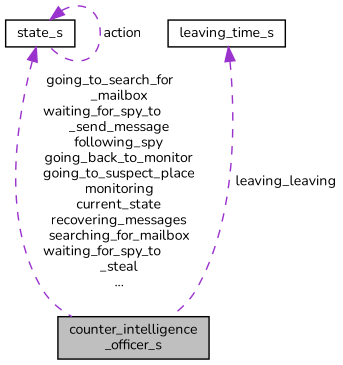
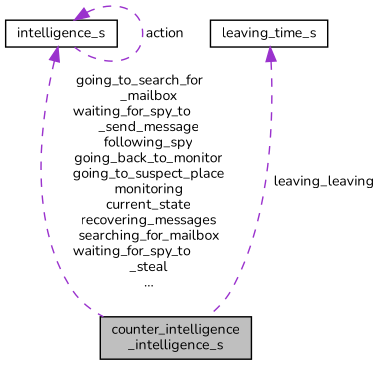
node "state_s": label "state_s" -> "intelligence_s"
node "counter_intelligence _officer_s": label "counter_intelligence _officer_s" -> "counter_intelligence _intelligence_s"
